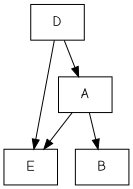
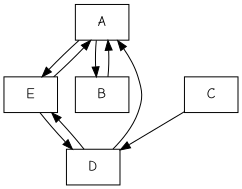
edge "E" -> "A": added
edge "B" -> "A": added
node "C": added
edge "E" -> "D": added
